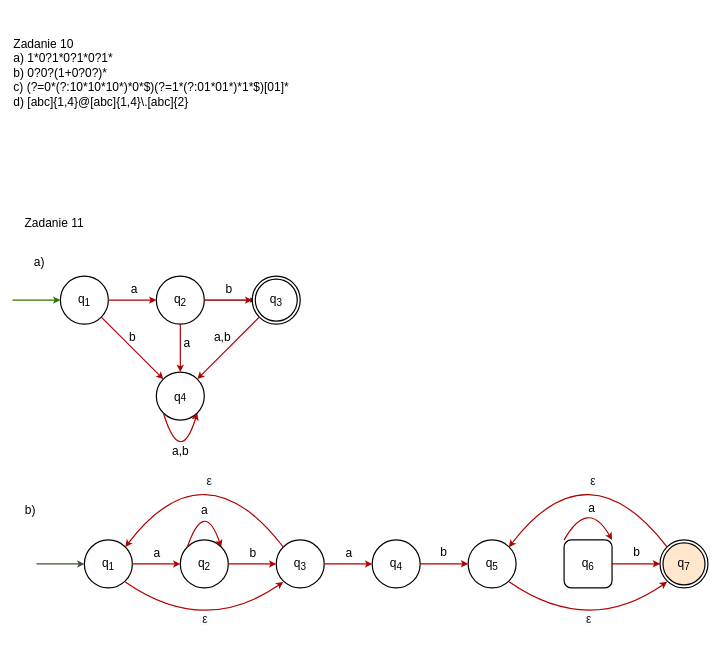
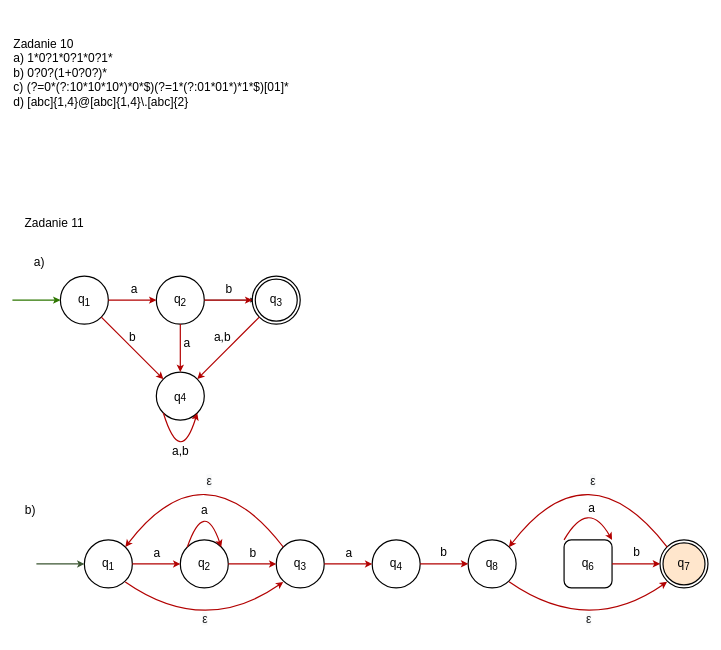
node "q5": label "q5" -> "q8"
